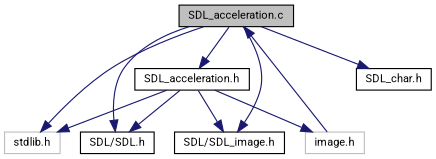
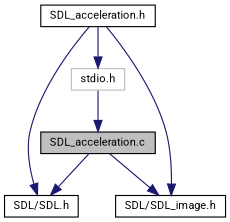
edge "SDL_acceleration.c" -> "SDL_acceleration.h": removed
node "SDL_char.h": removed
node "stdlib.h": removed
node "image.h": label "image.h" -> "stdio.h"
